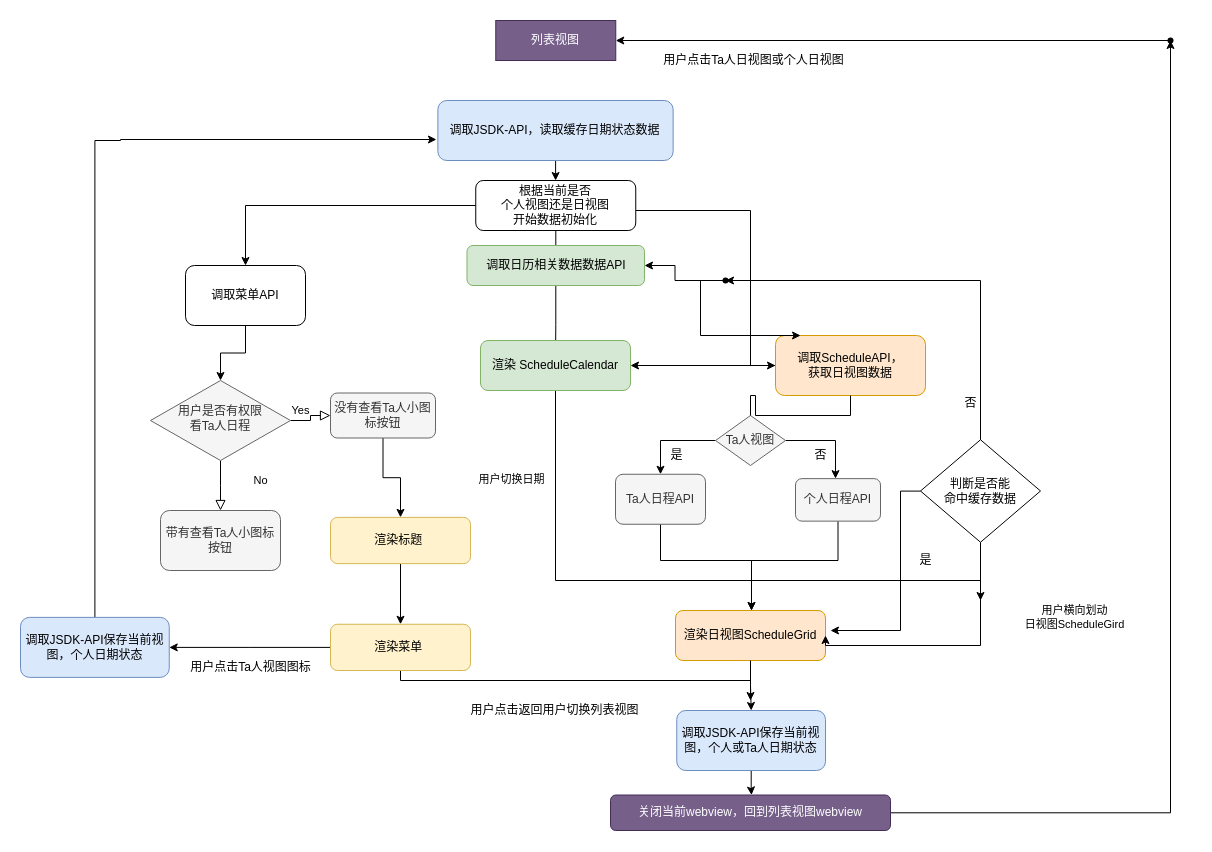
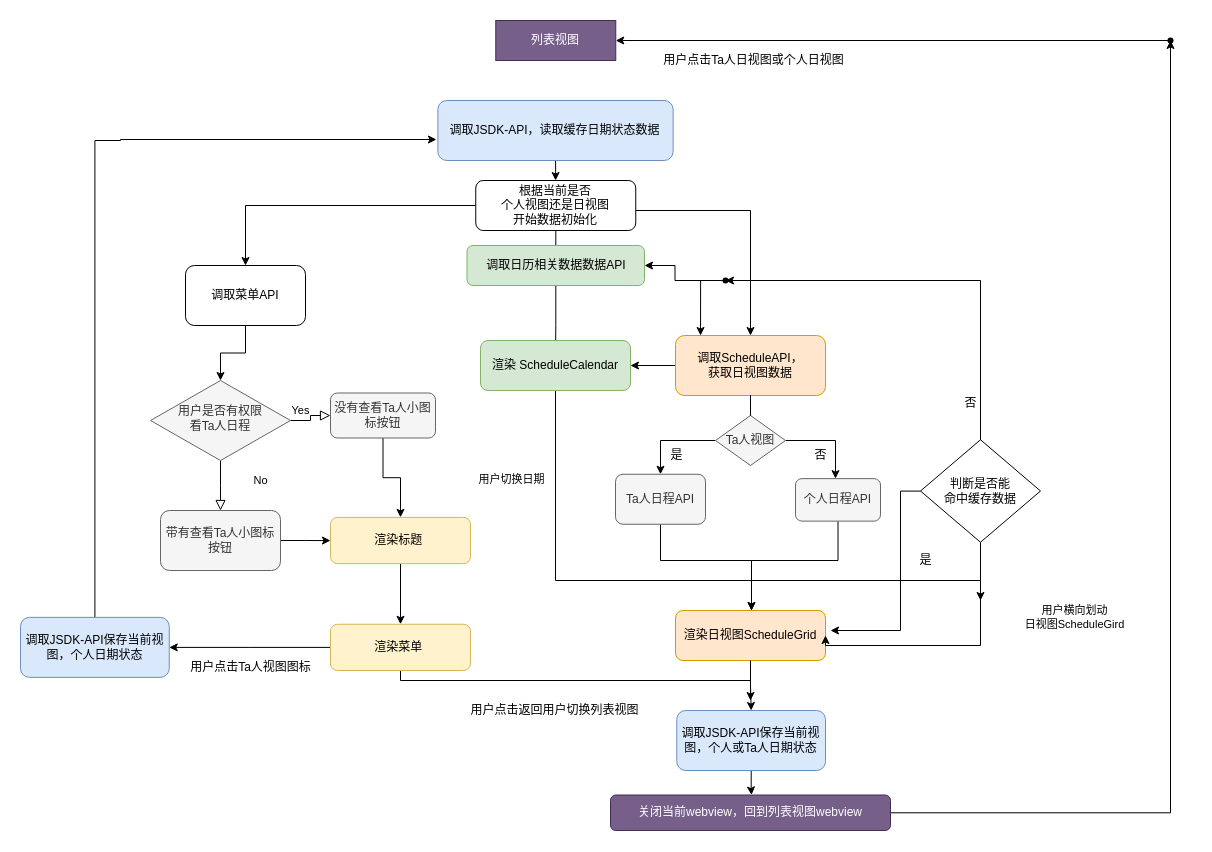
node "调取ScheduleAPI， 获取日视图数据": moved (851, 366) -> (751, 366)
edge "带有查看Ta人小图标按钮" -> "渲染标题": added
